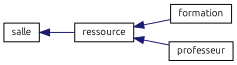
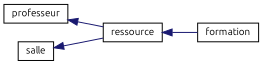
edge "professeur" -> "ressource": reversed
